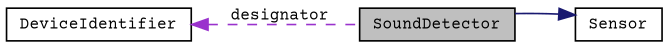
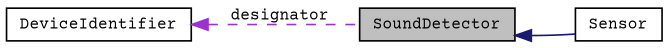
edge "SoundDetector" -> "Sensor": reversed
